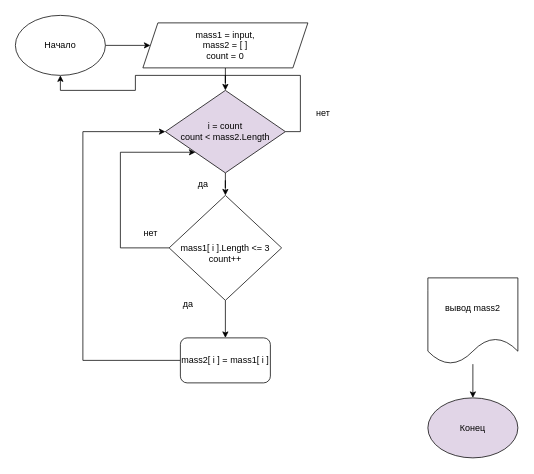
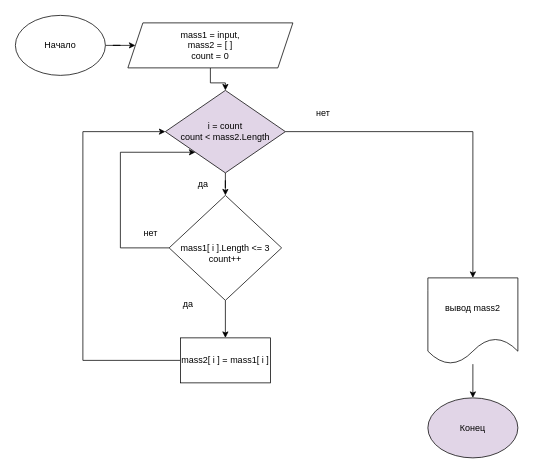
node "mass1 = input, mass2 = [ ] count = 0": moved (225, 45) -> (210, 45)
edge "i = count count < mass2.Length" -> "Начало": now "i = count count < mass2.Length" -> "вывод mass2"
node "mass2[ i ] = mass1[ i ]": shape rounded rectangle -> rectangle
